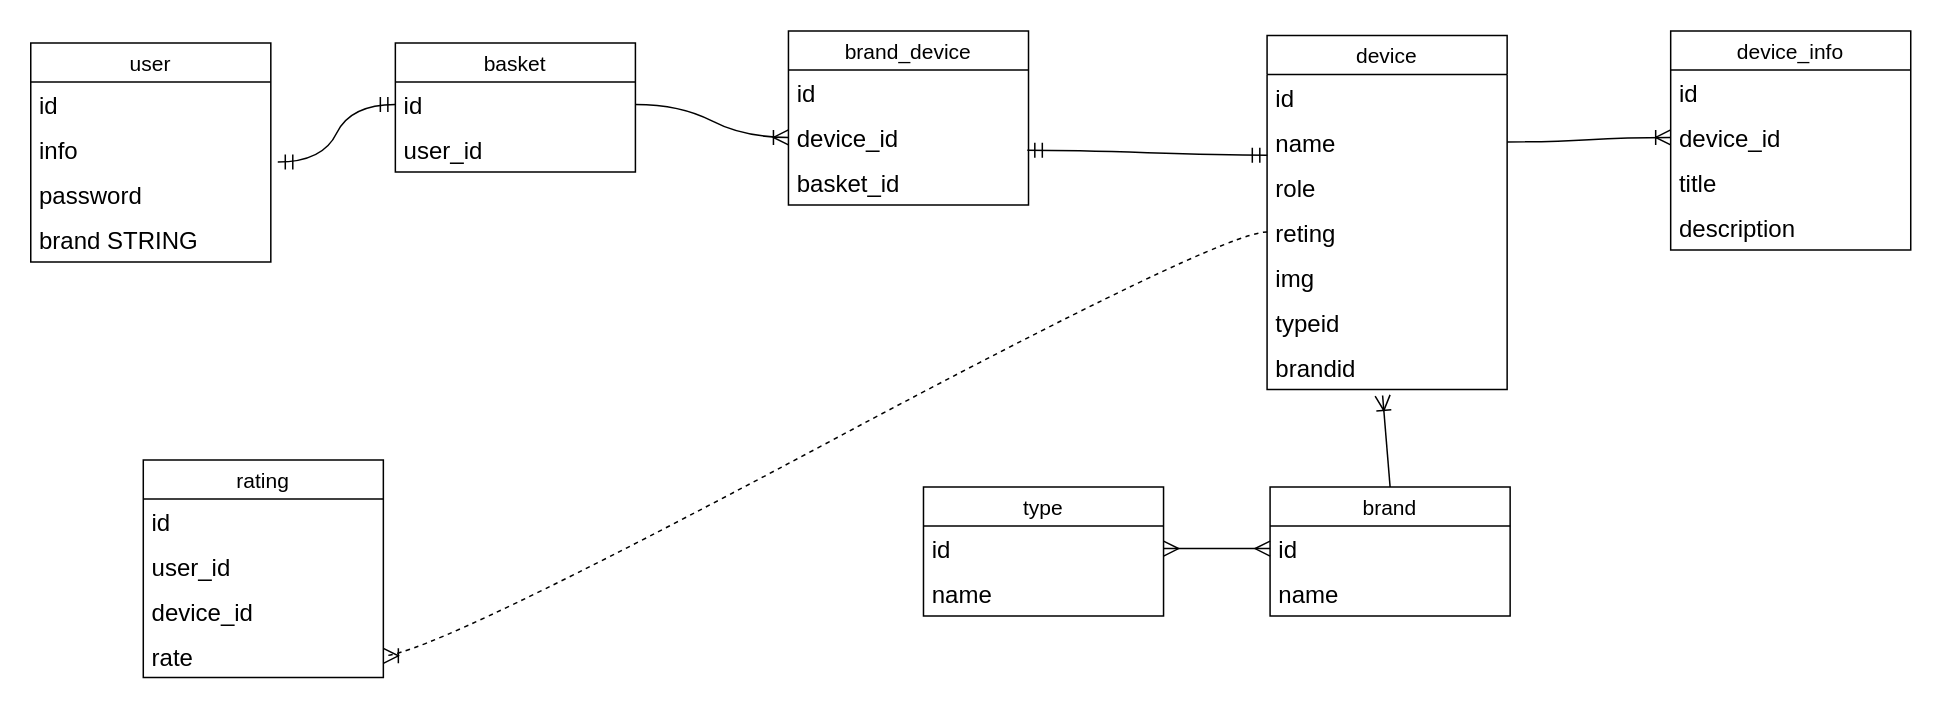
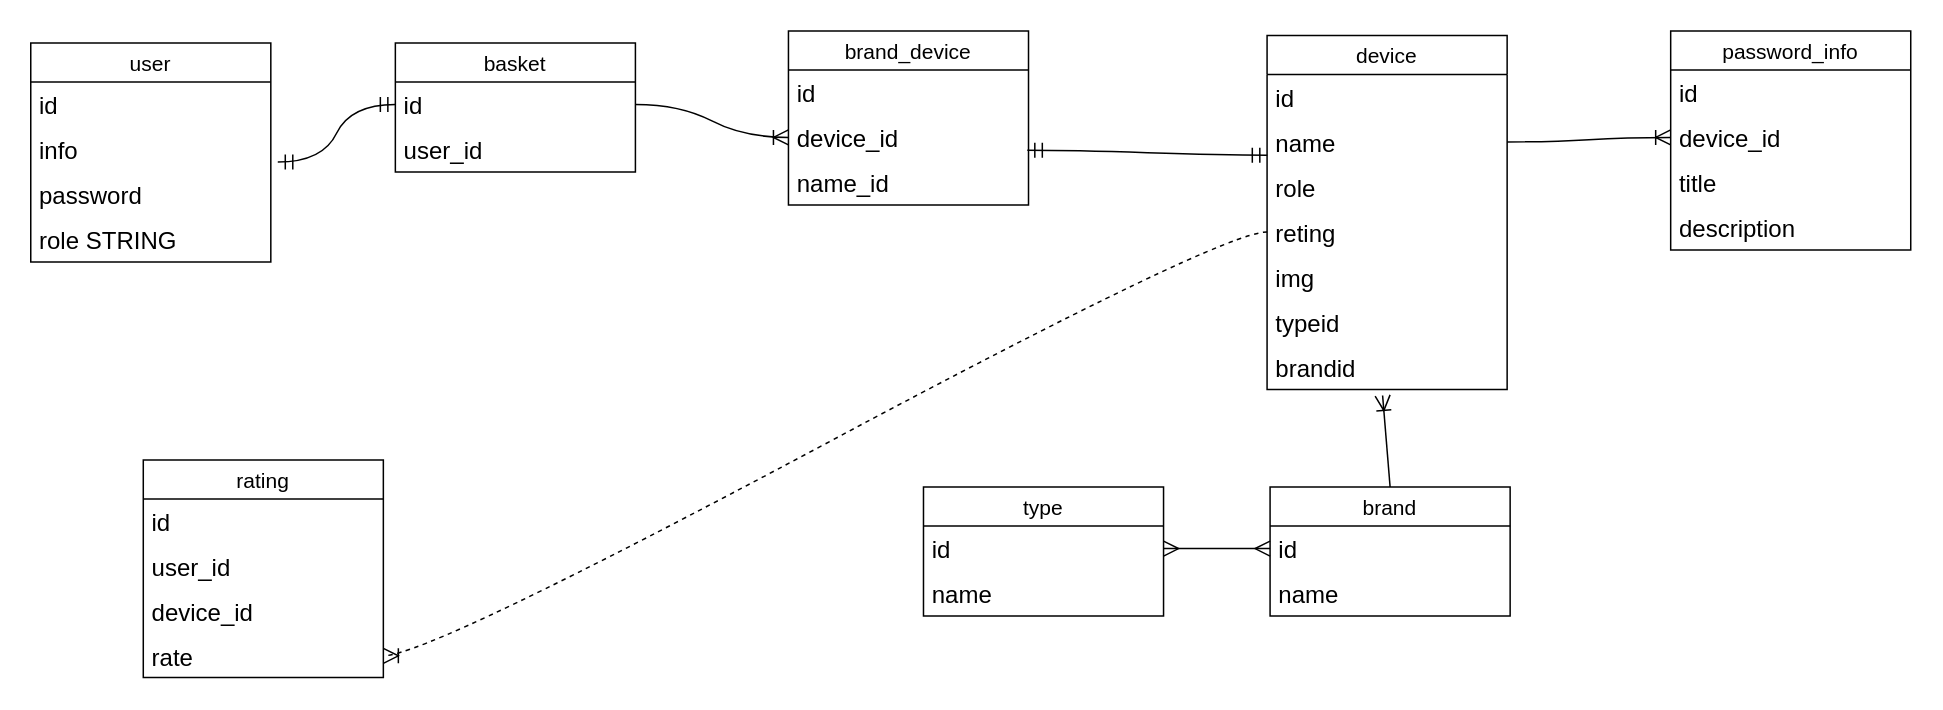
node "device_info": label "device_info" -> "password_info"
node "basket_id": label "basket_id" -> "name_id"
node "brand STRING": label "brand STRING" -> "role STRING"
